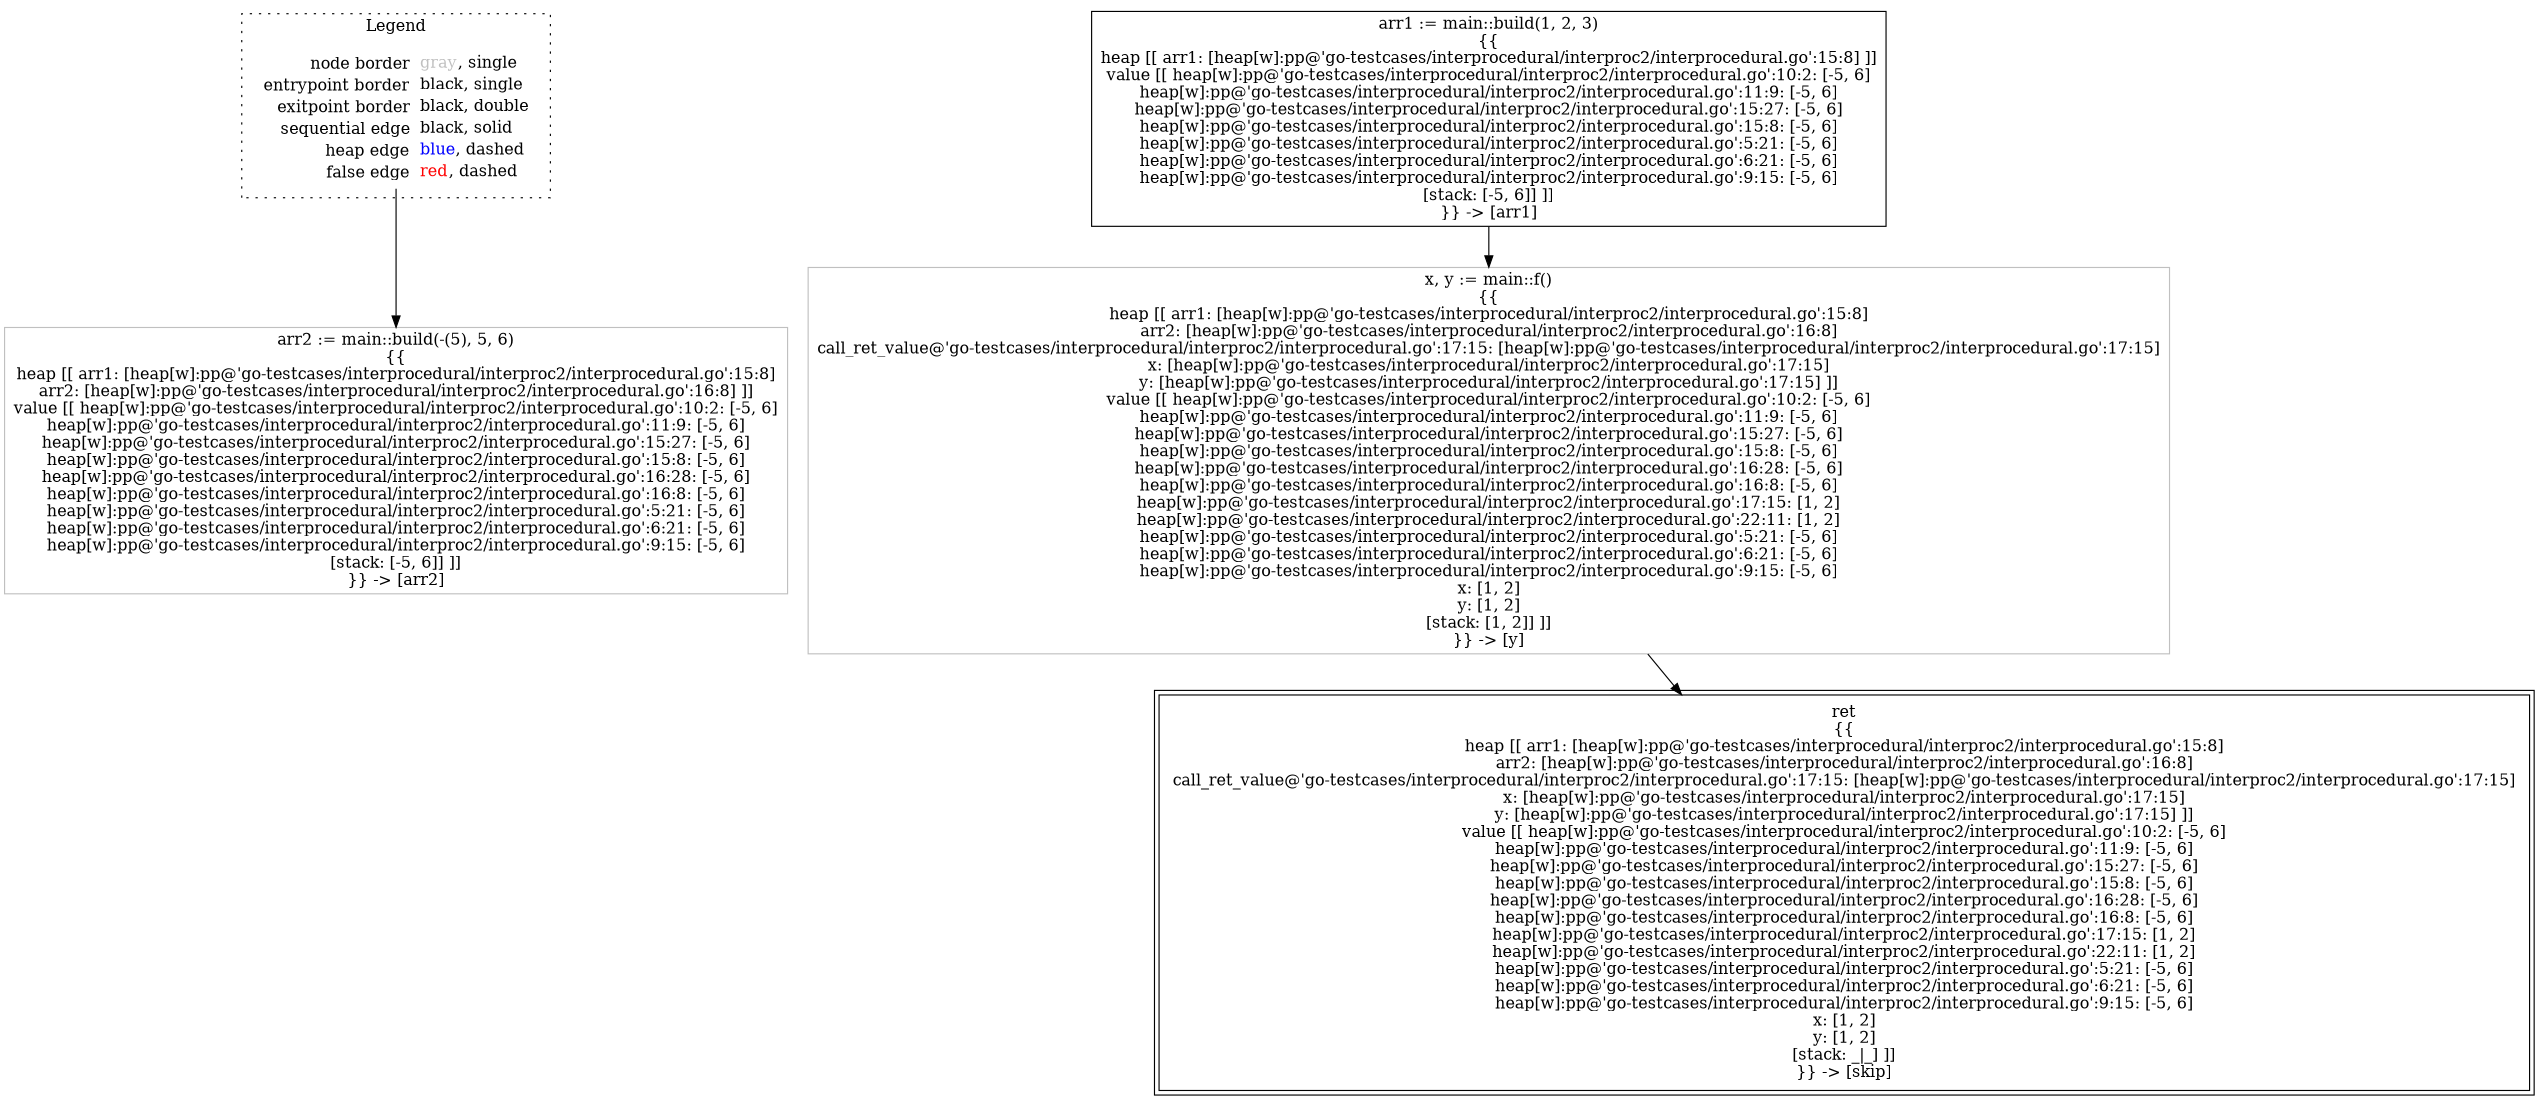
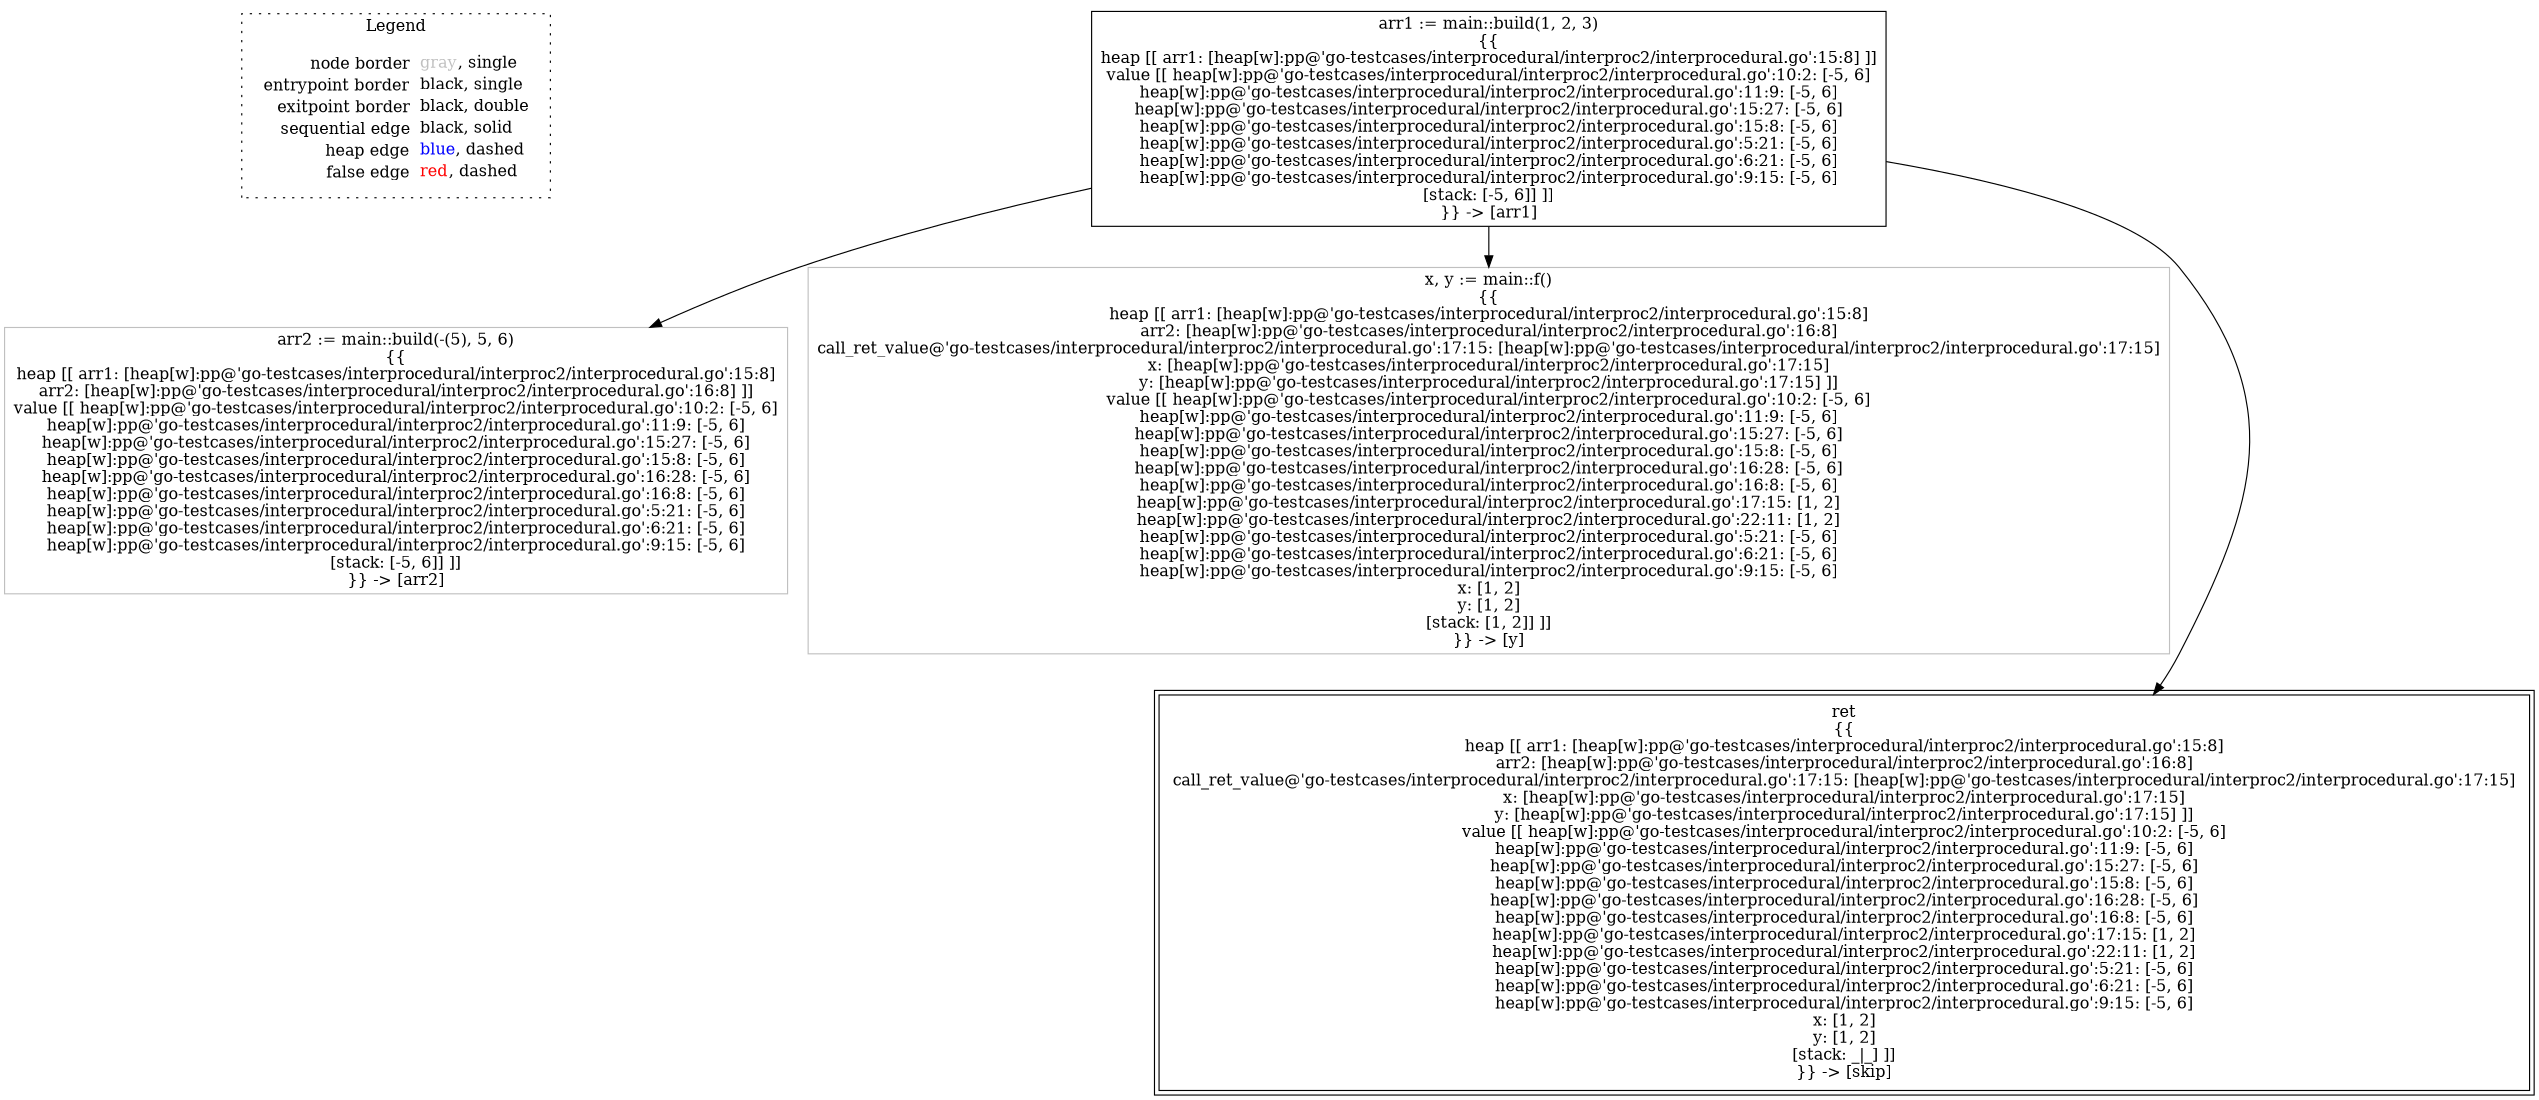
edge "node border" -> "arr2 := main::build(-(5), 5, 6)": now "arr1 := main::build(1, 2, 3)" -> "arr2 := main::build(-(5), 5, 6)"
edge "x, y := main::f()" -> "ret": now "arr1 := main::build(1, 2, 3)" -> "ret"
